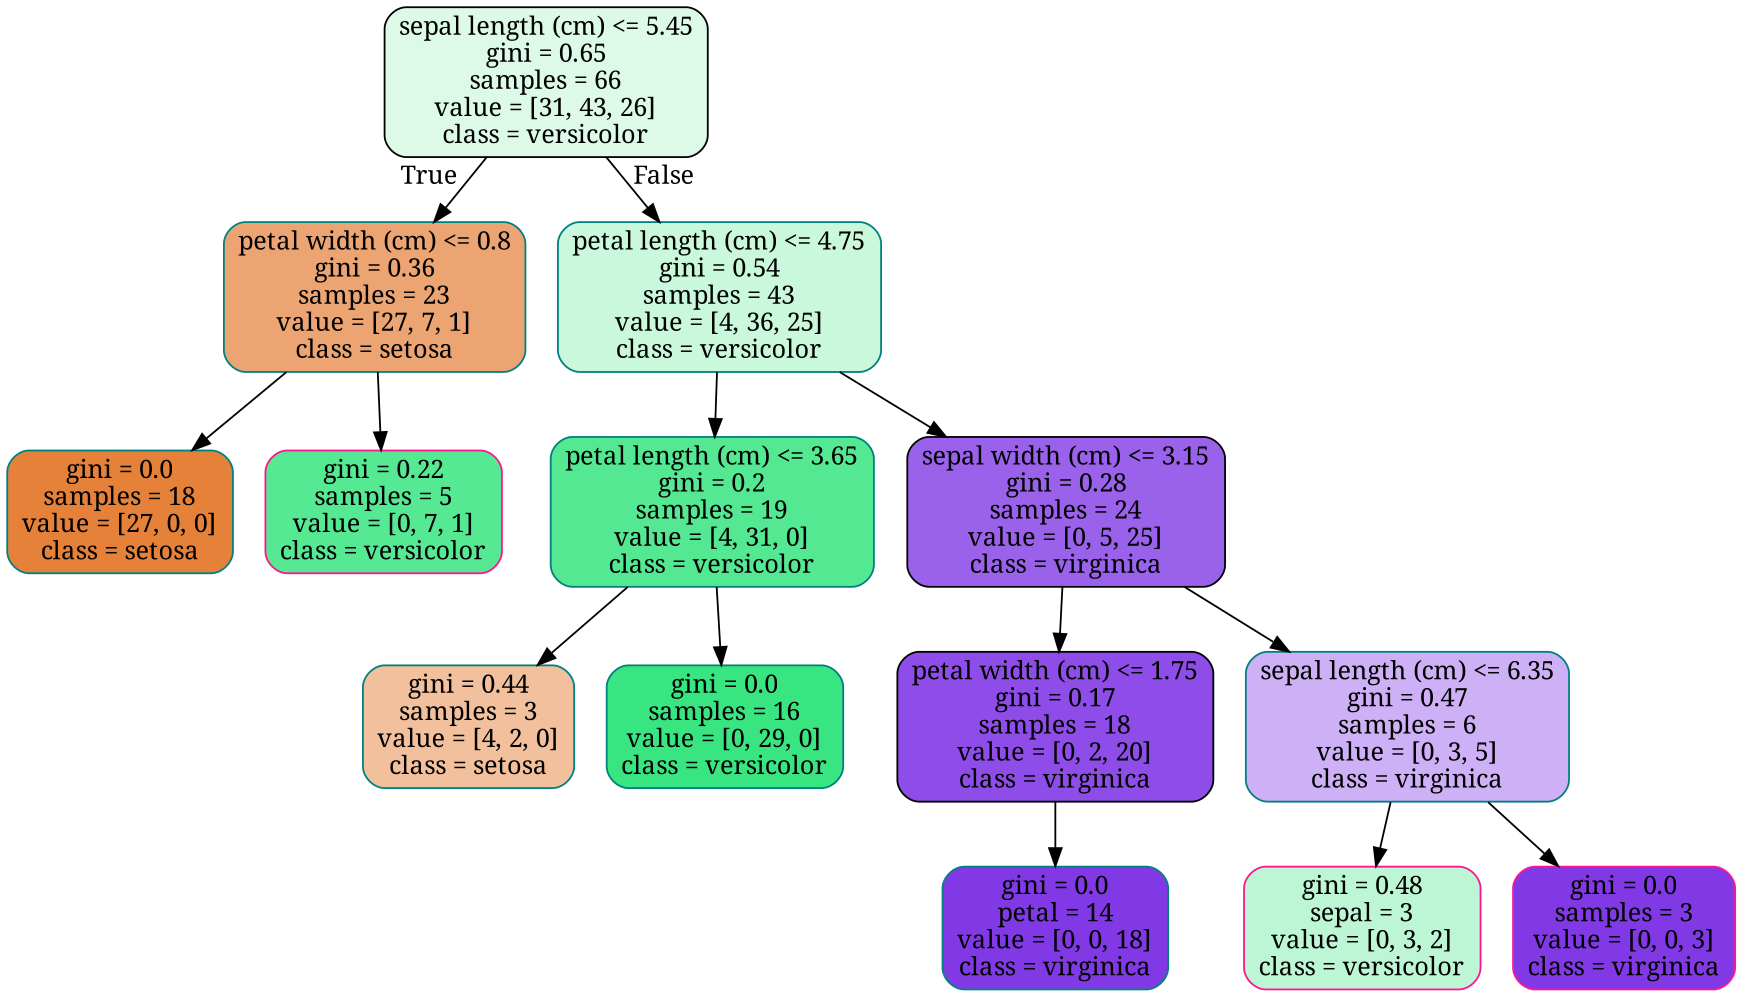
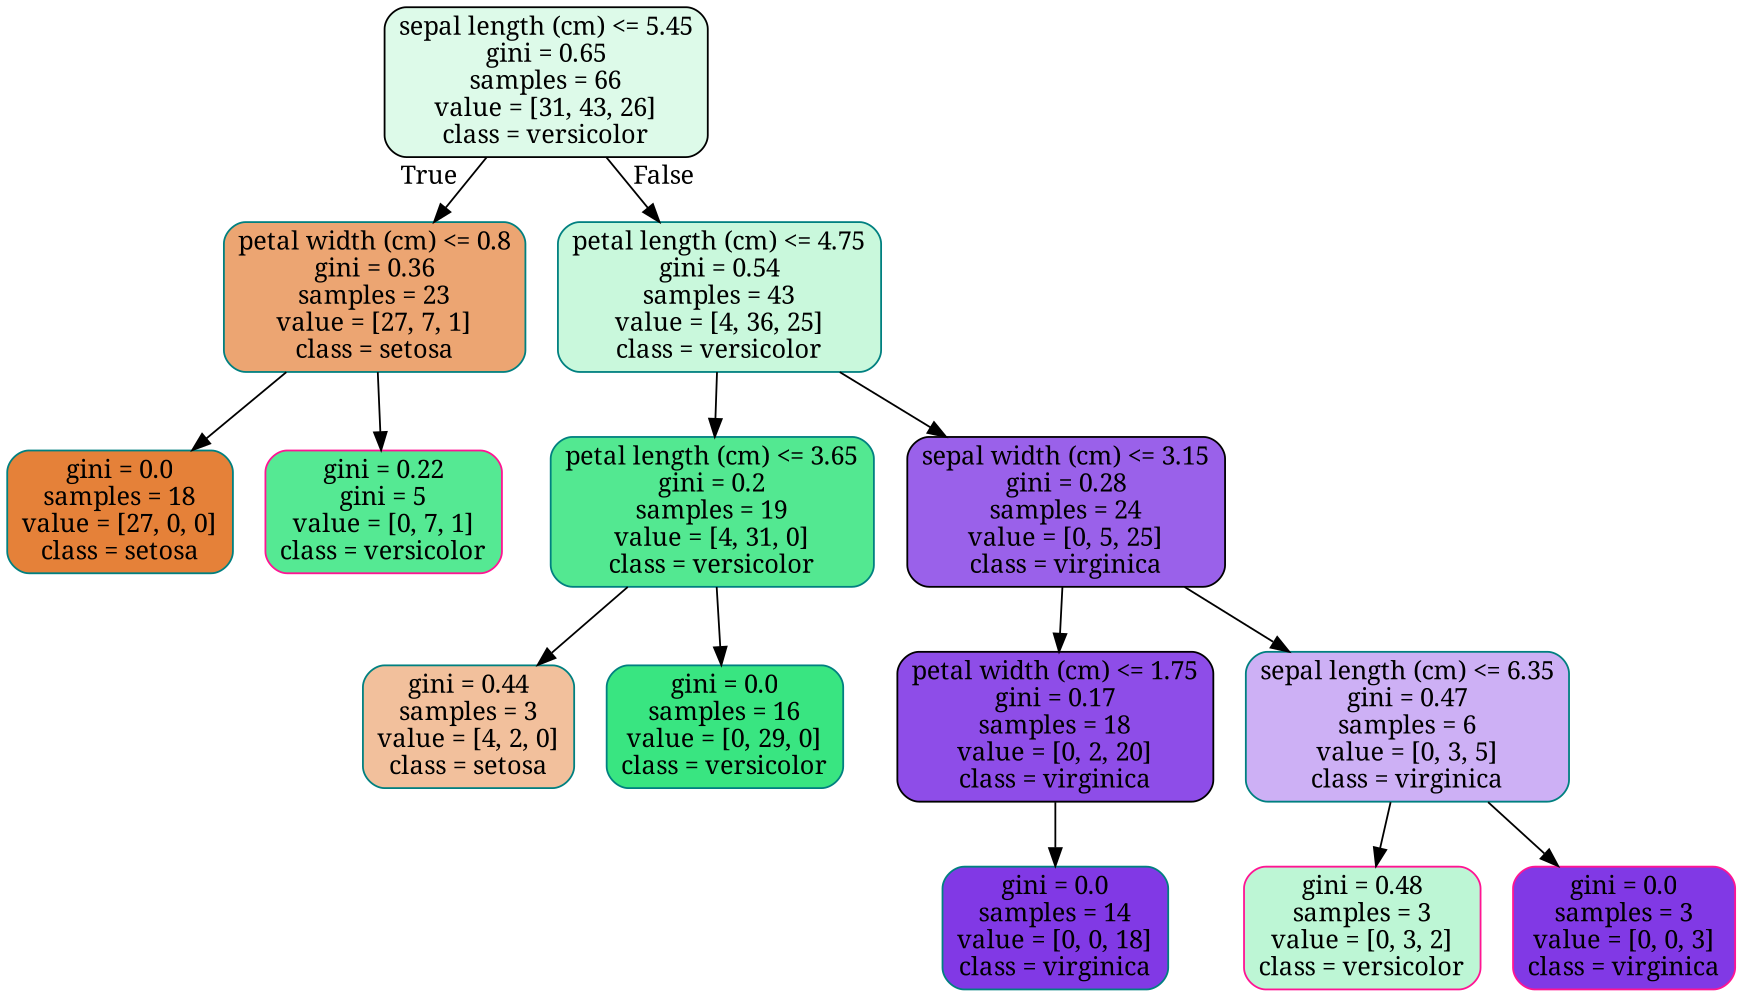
node "gini = 0.22 samples = 5 value = [0, 7, 1] class = versicolor": label "gini = 0.22 samples = 5 value = [0, 7, 1] class = versicolor" -> "gini = 0.22 gini = 5 value = [0, 7, 1] class = versicolor"
node "gini = 0.0 petal = 14 value = [0, 0, 18] class = virginica": label "gini = 0.0 petal = 14 value = [0, 0, 18] class = virginica" -> "gini = 0.0 samples = 14 value = [0, 0, 18] class = virginica"
node "gini = 0.48 sepal = 3 value = [0, 3, 2] class = versicolor": label "gini = 0.48 sepal = 3 value = [0, 3, 2] class = versicolor" -> "gini = 0.48 samples = 3 value = [0, 3, 2] class = versicolor"
